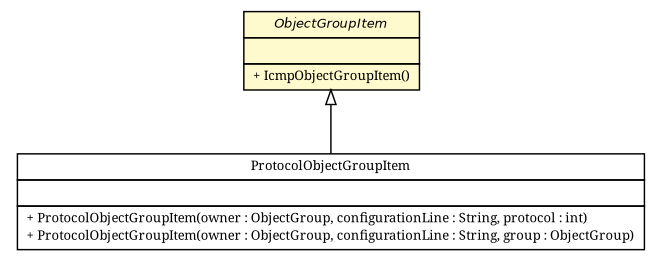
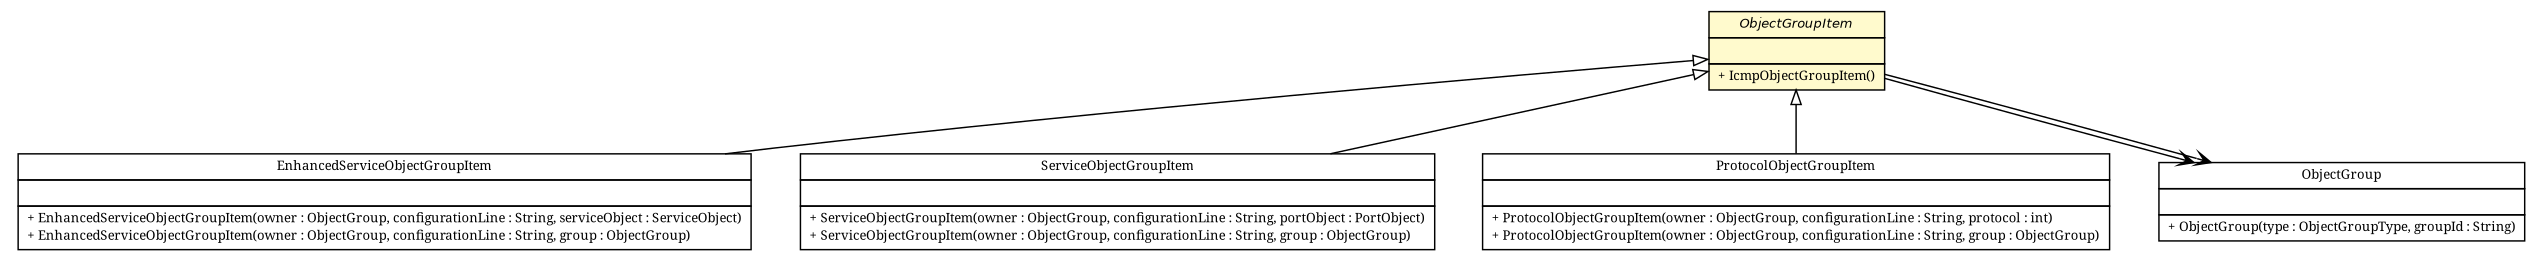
node "EnhancedServiceObjectGroupItem": added
node "ServiceObjectGroupItem": added
node "ObjectGroup": added
